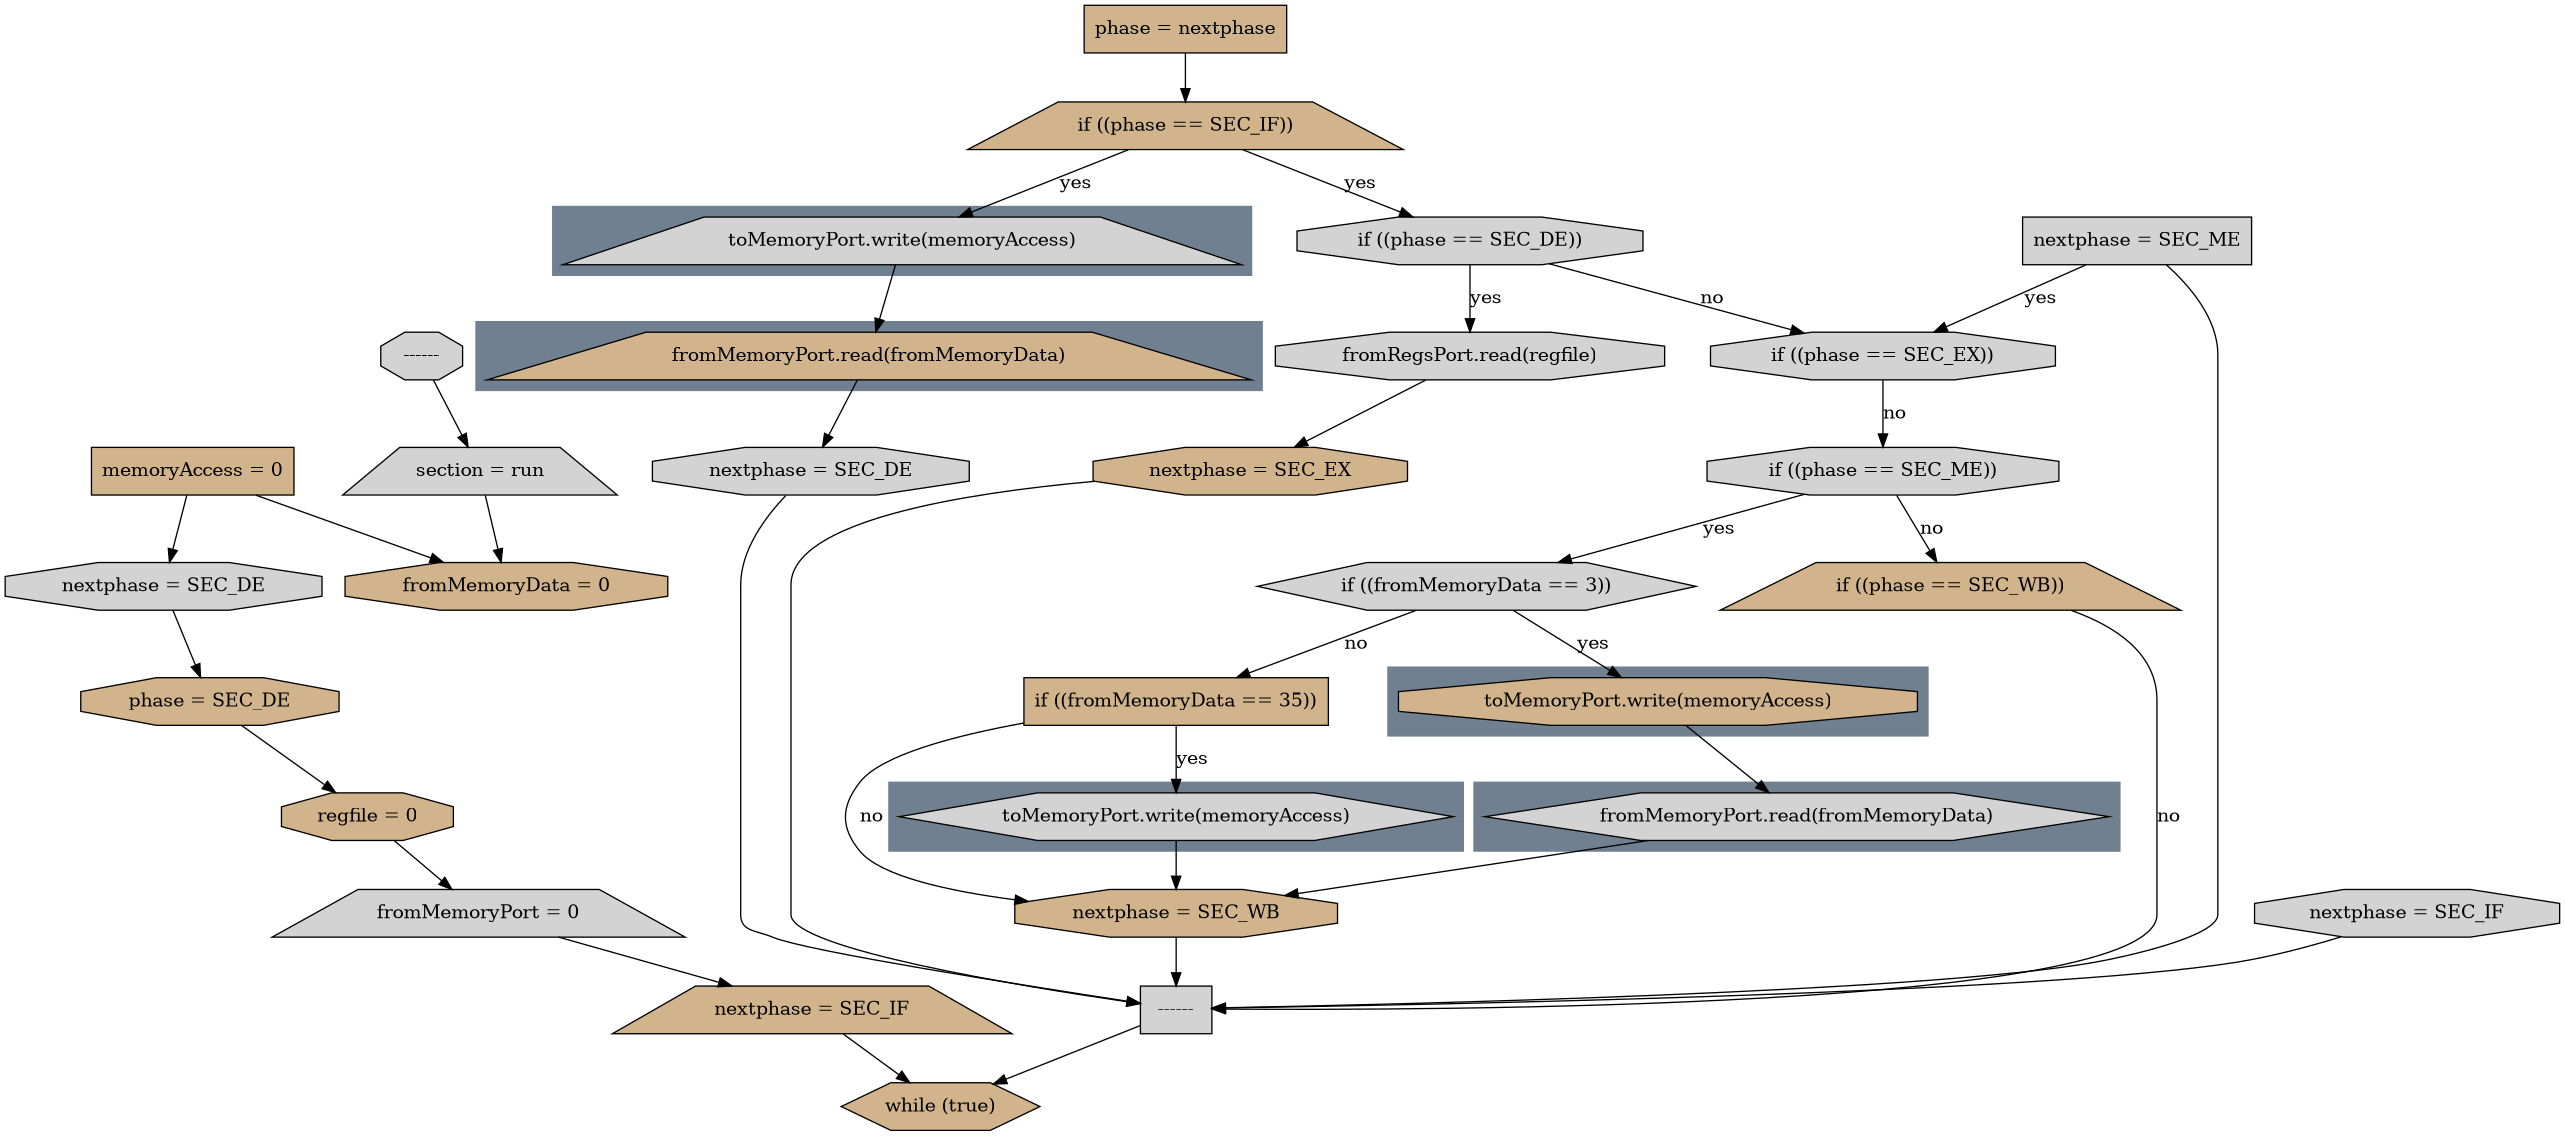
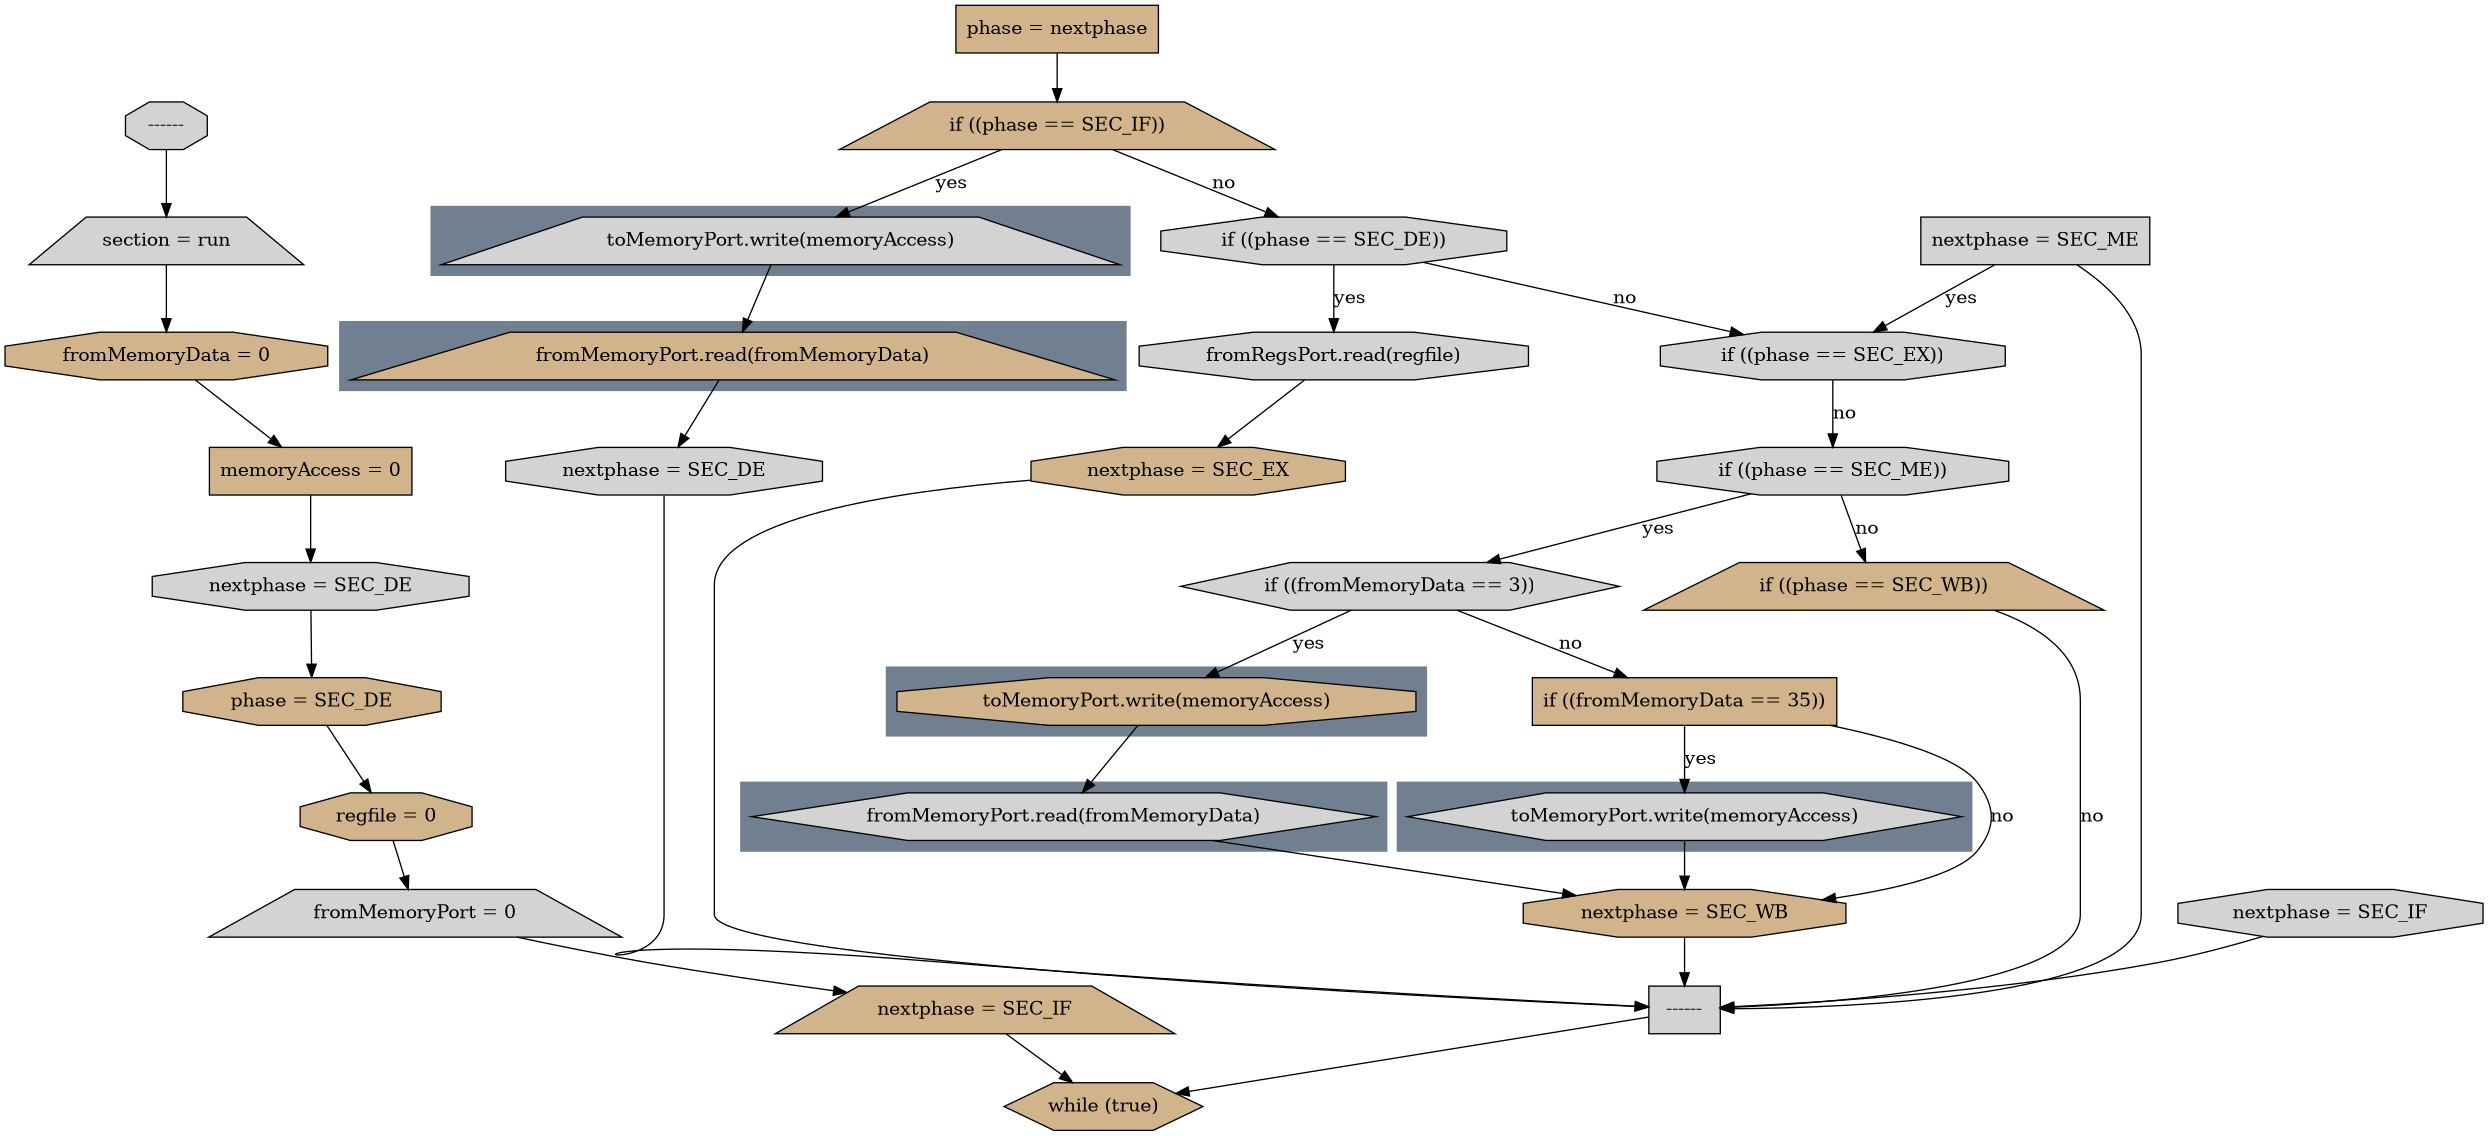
edge "if ((phase == SEC_IF))" -> "if ((phase == SEC_DE))": label "yes" -> "no"
edge "memoryAccess = 0" -> "fromMemoryData = 0": reversed
